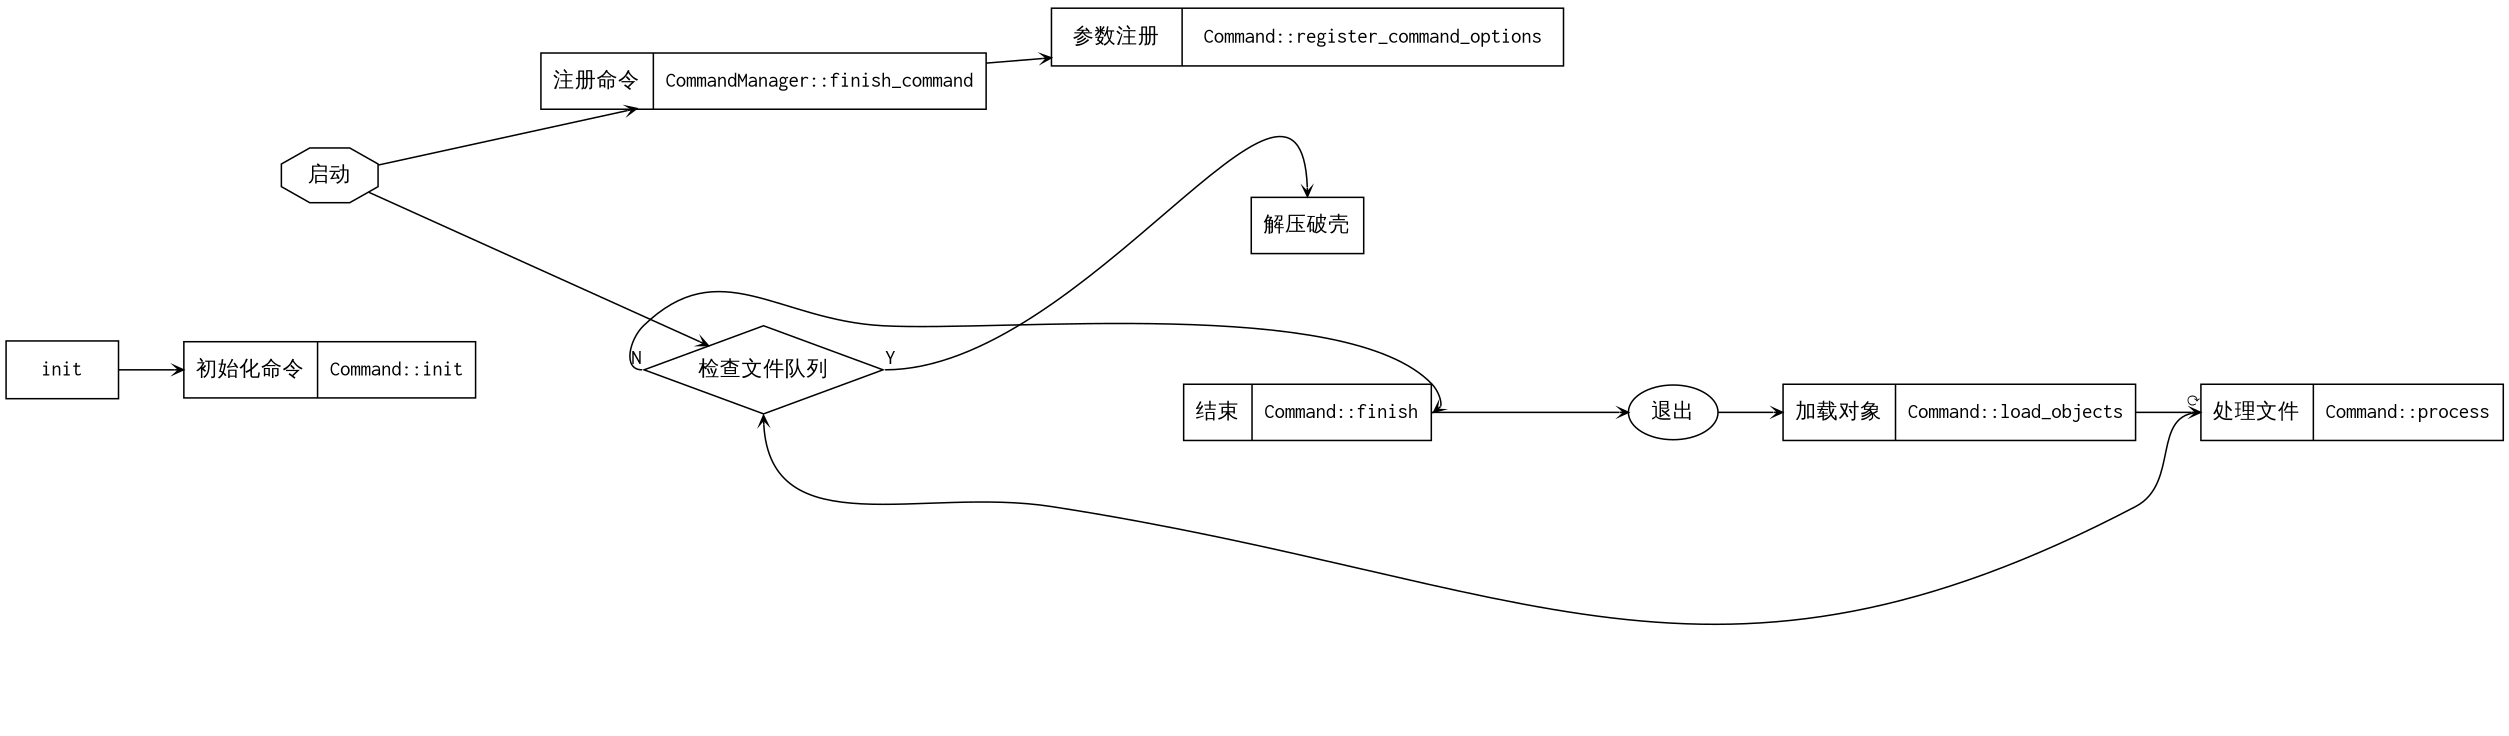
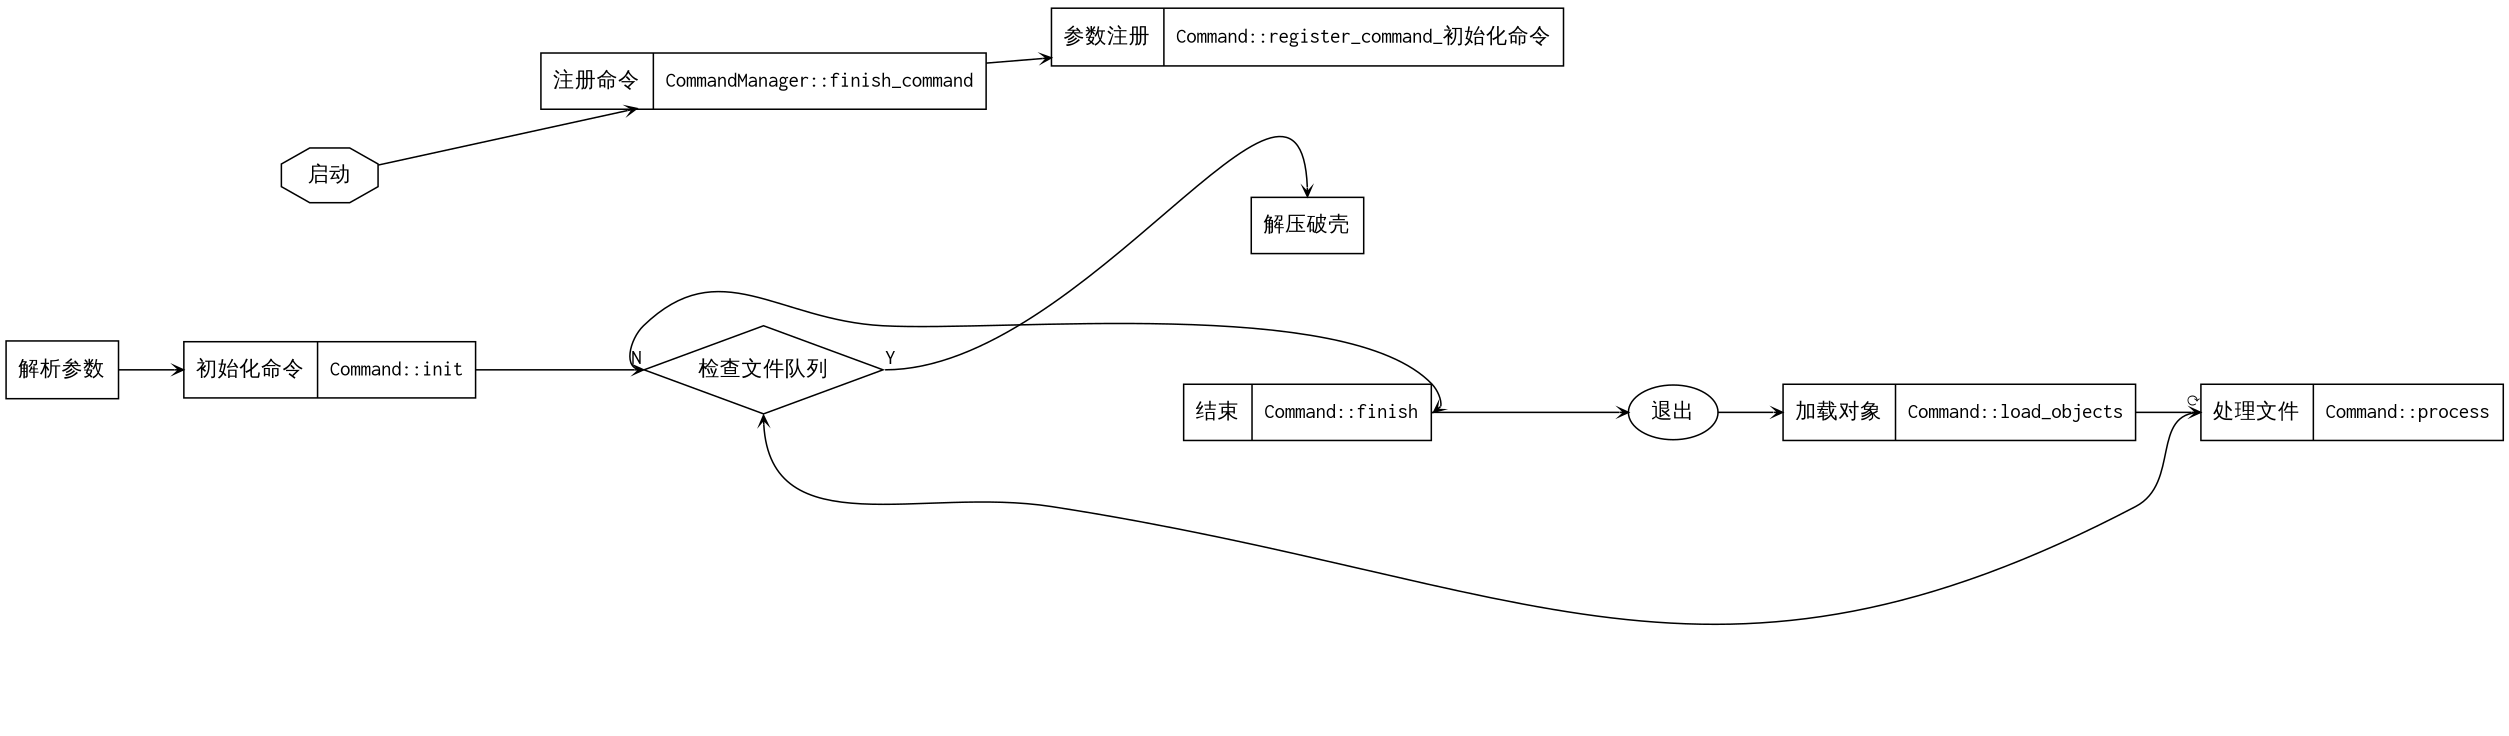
node "参数注册": text "Command::register_command_options" -> "Command::register_command_初始化命令"
edge "启动" -> "检查文件队列": now "初始化命令" -> "检查文件队列"
node "init": label "init" -> "解析参数"
